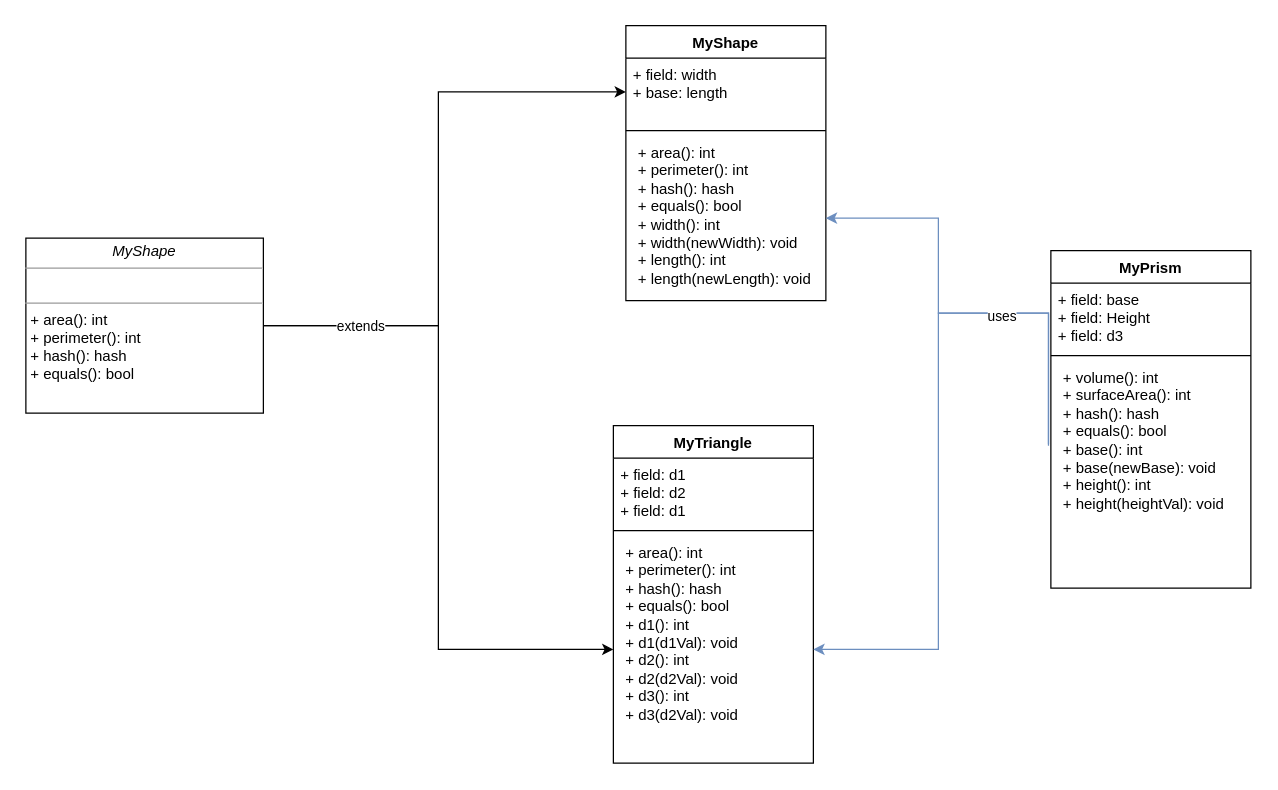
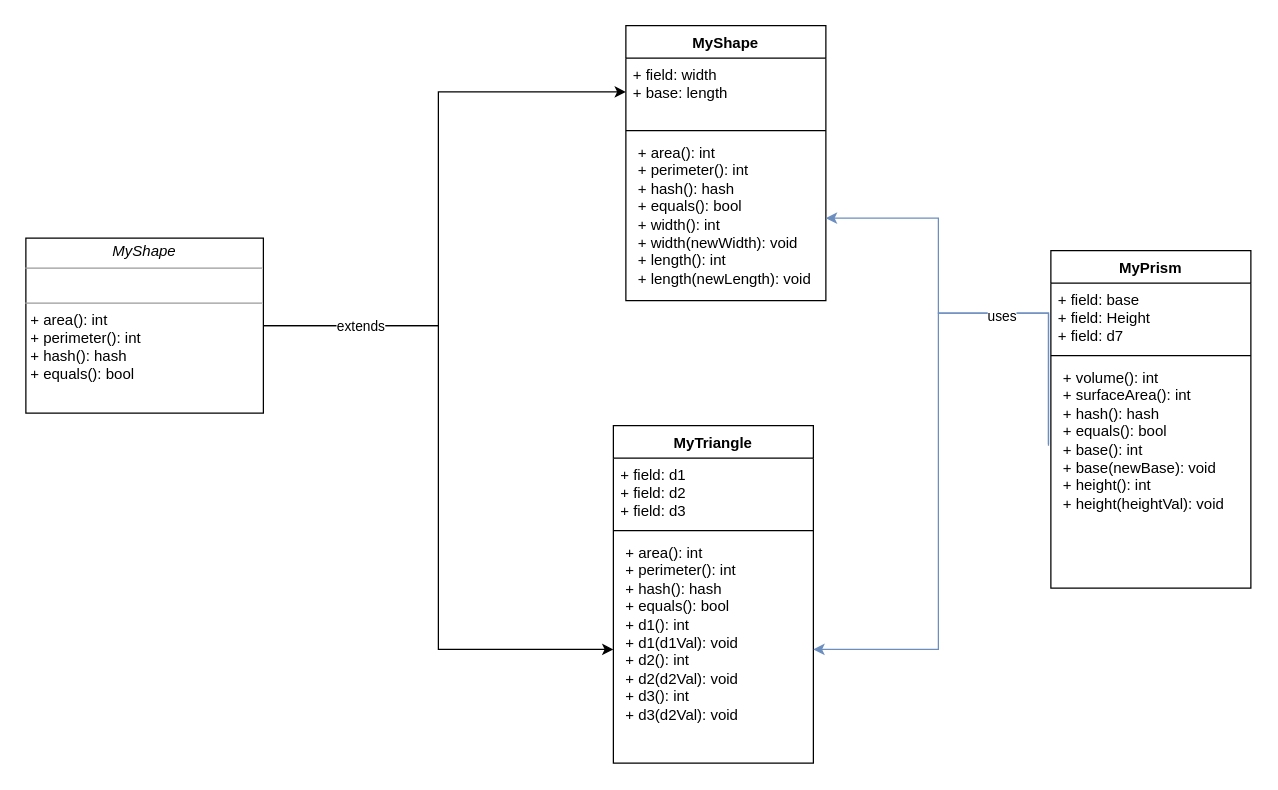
node "+ field: base + field: Height + field: d3": label "+ field: base + field: Height + field: d3" -> "+ field: base + field: Height + field: d7"
node "+ field: d1 + field: d2 + field: d1": label "+ field: d1 + field: d2 + field: d1" -> "+ field: d1 + field: d2 + field: d3"
